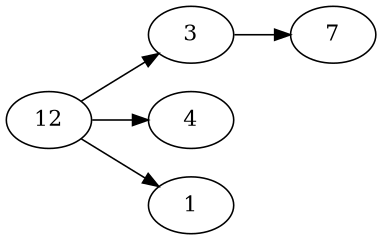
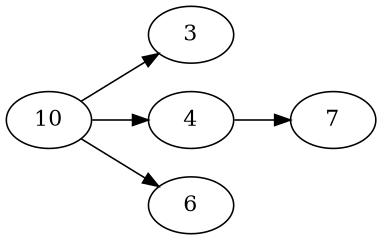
edge "3" -> "7": now "4" -> "7"
node "12": label "12" -> "10"
node "1": label "1" -> "6"
